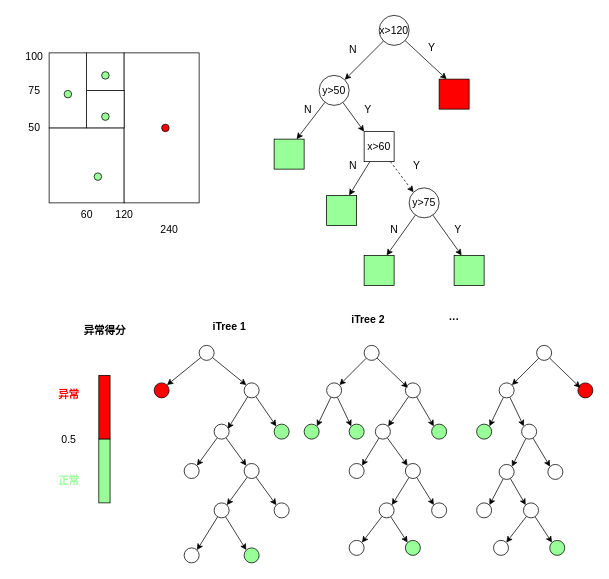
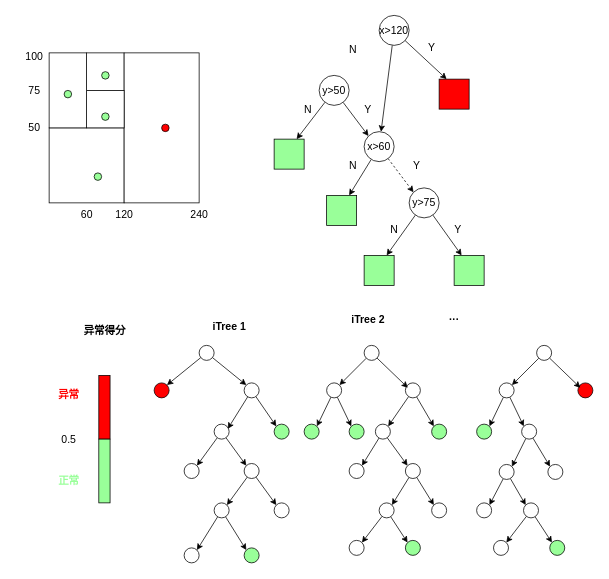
edge "x>120" -> "y>50": now "x>120" -> "x>60"
node "x>60": shape rectangle -> ellipse
node "240": moved (169, 229) -> (199, 214)
